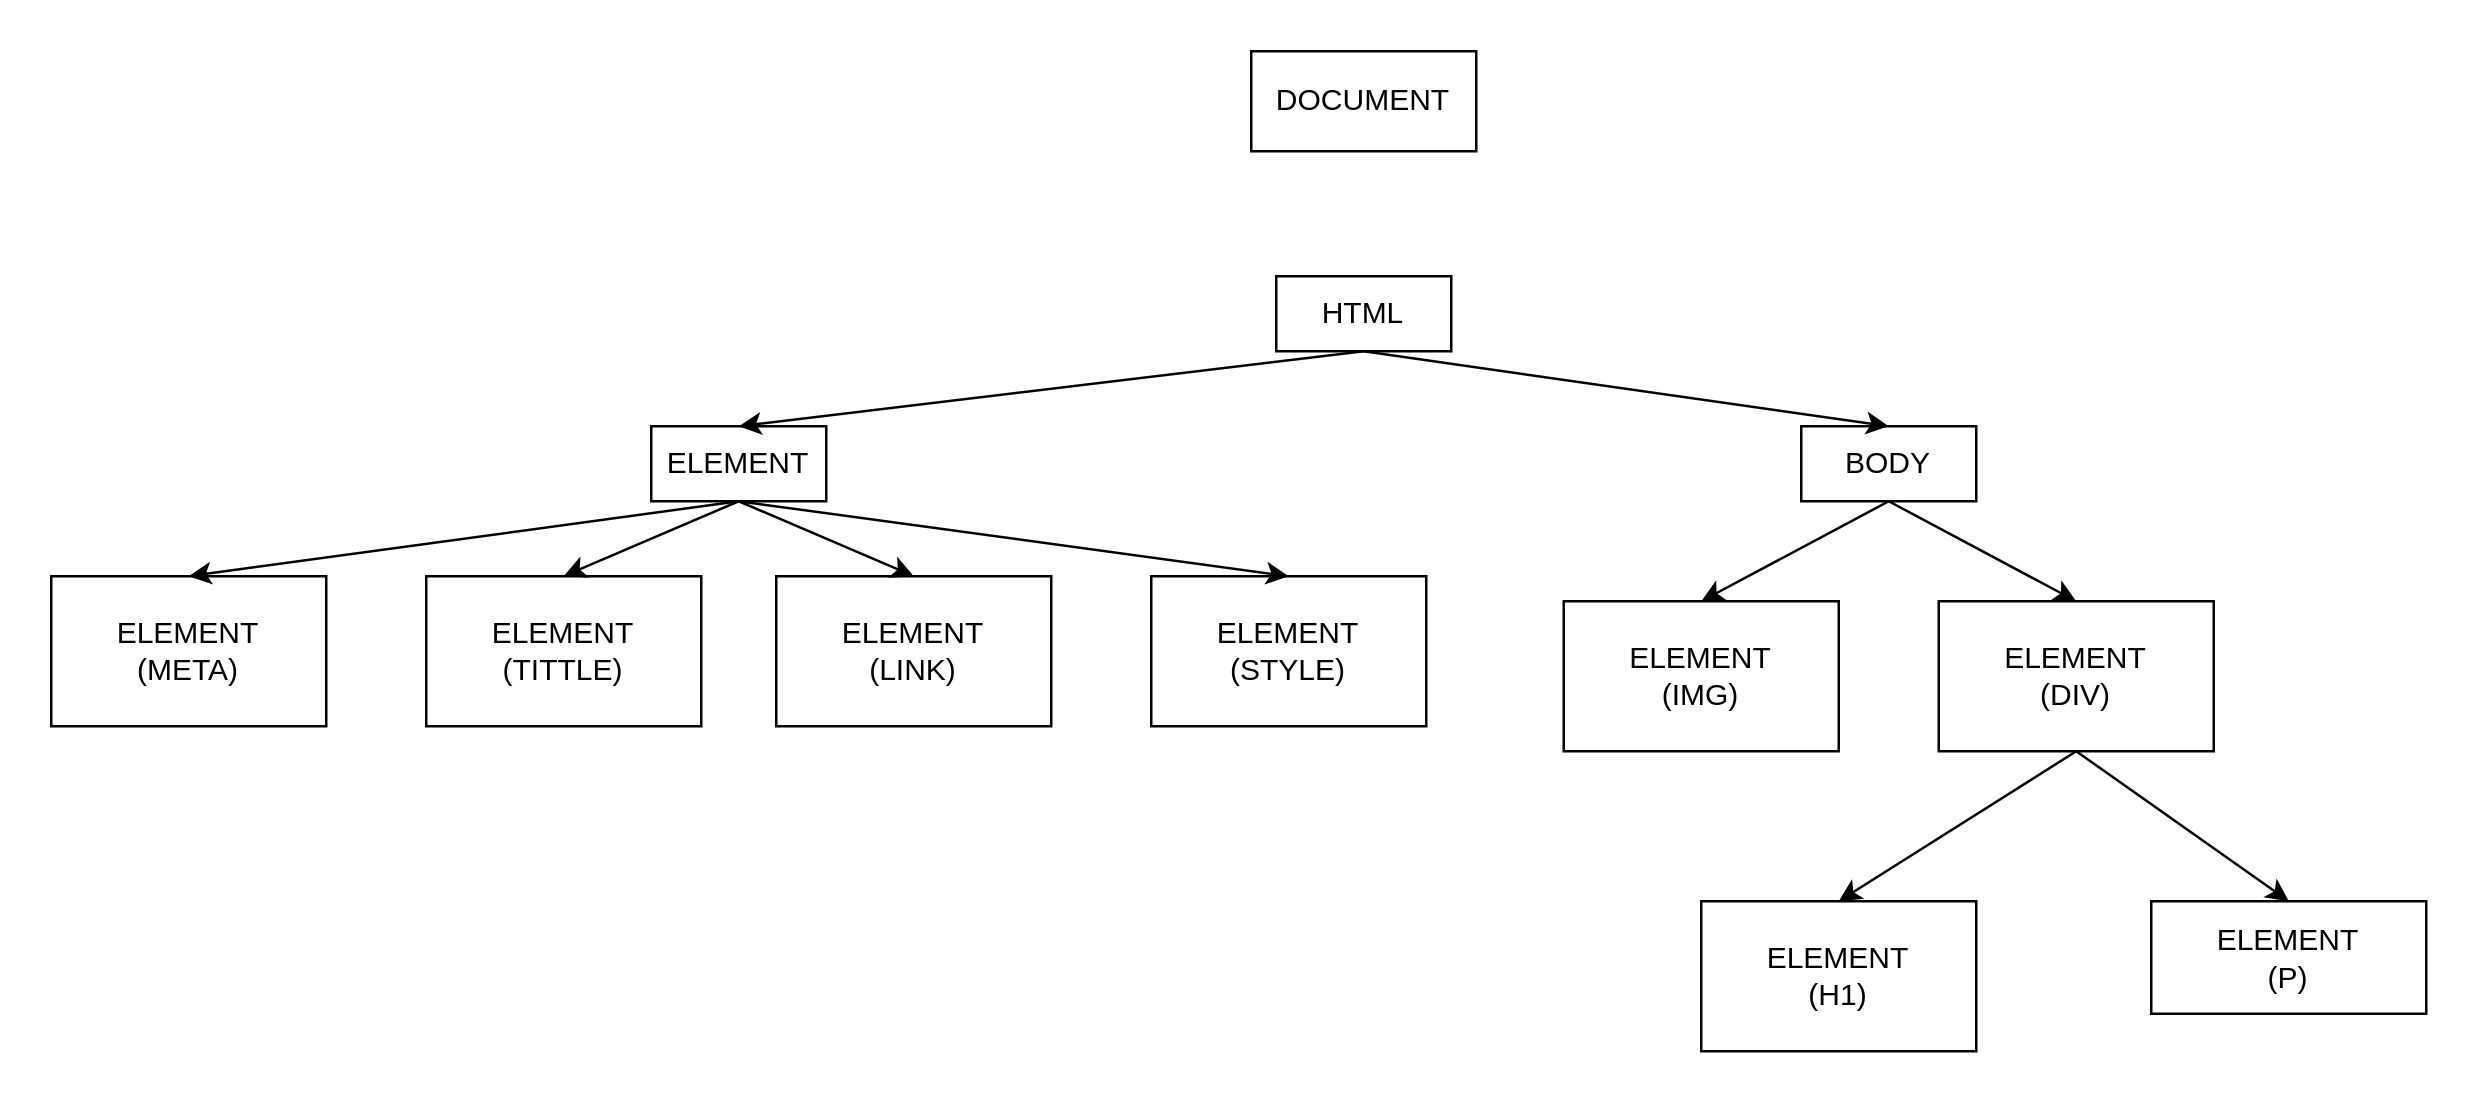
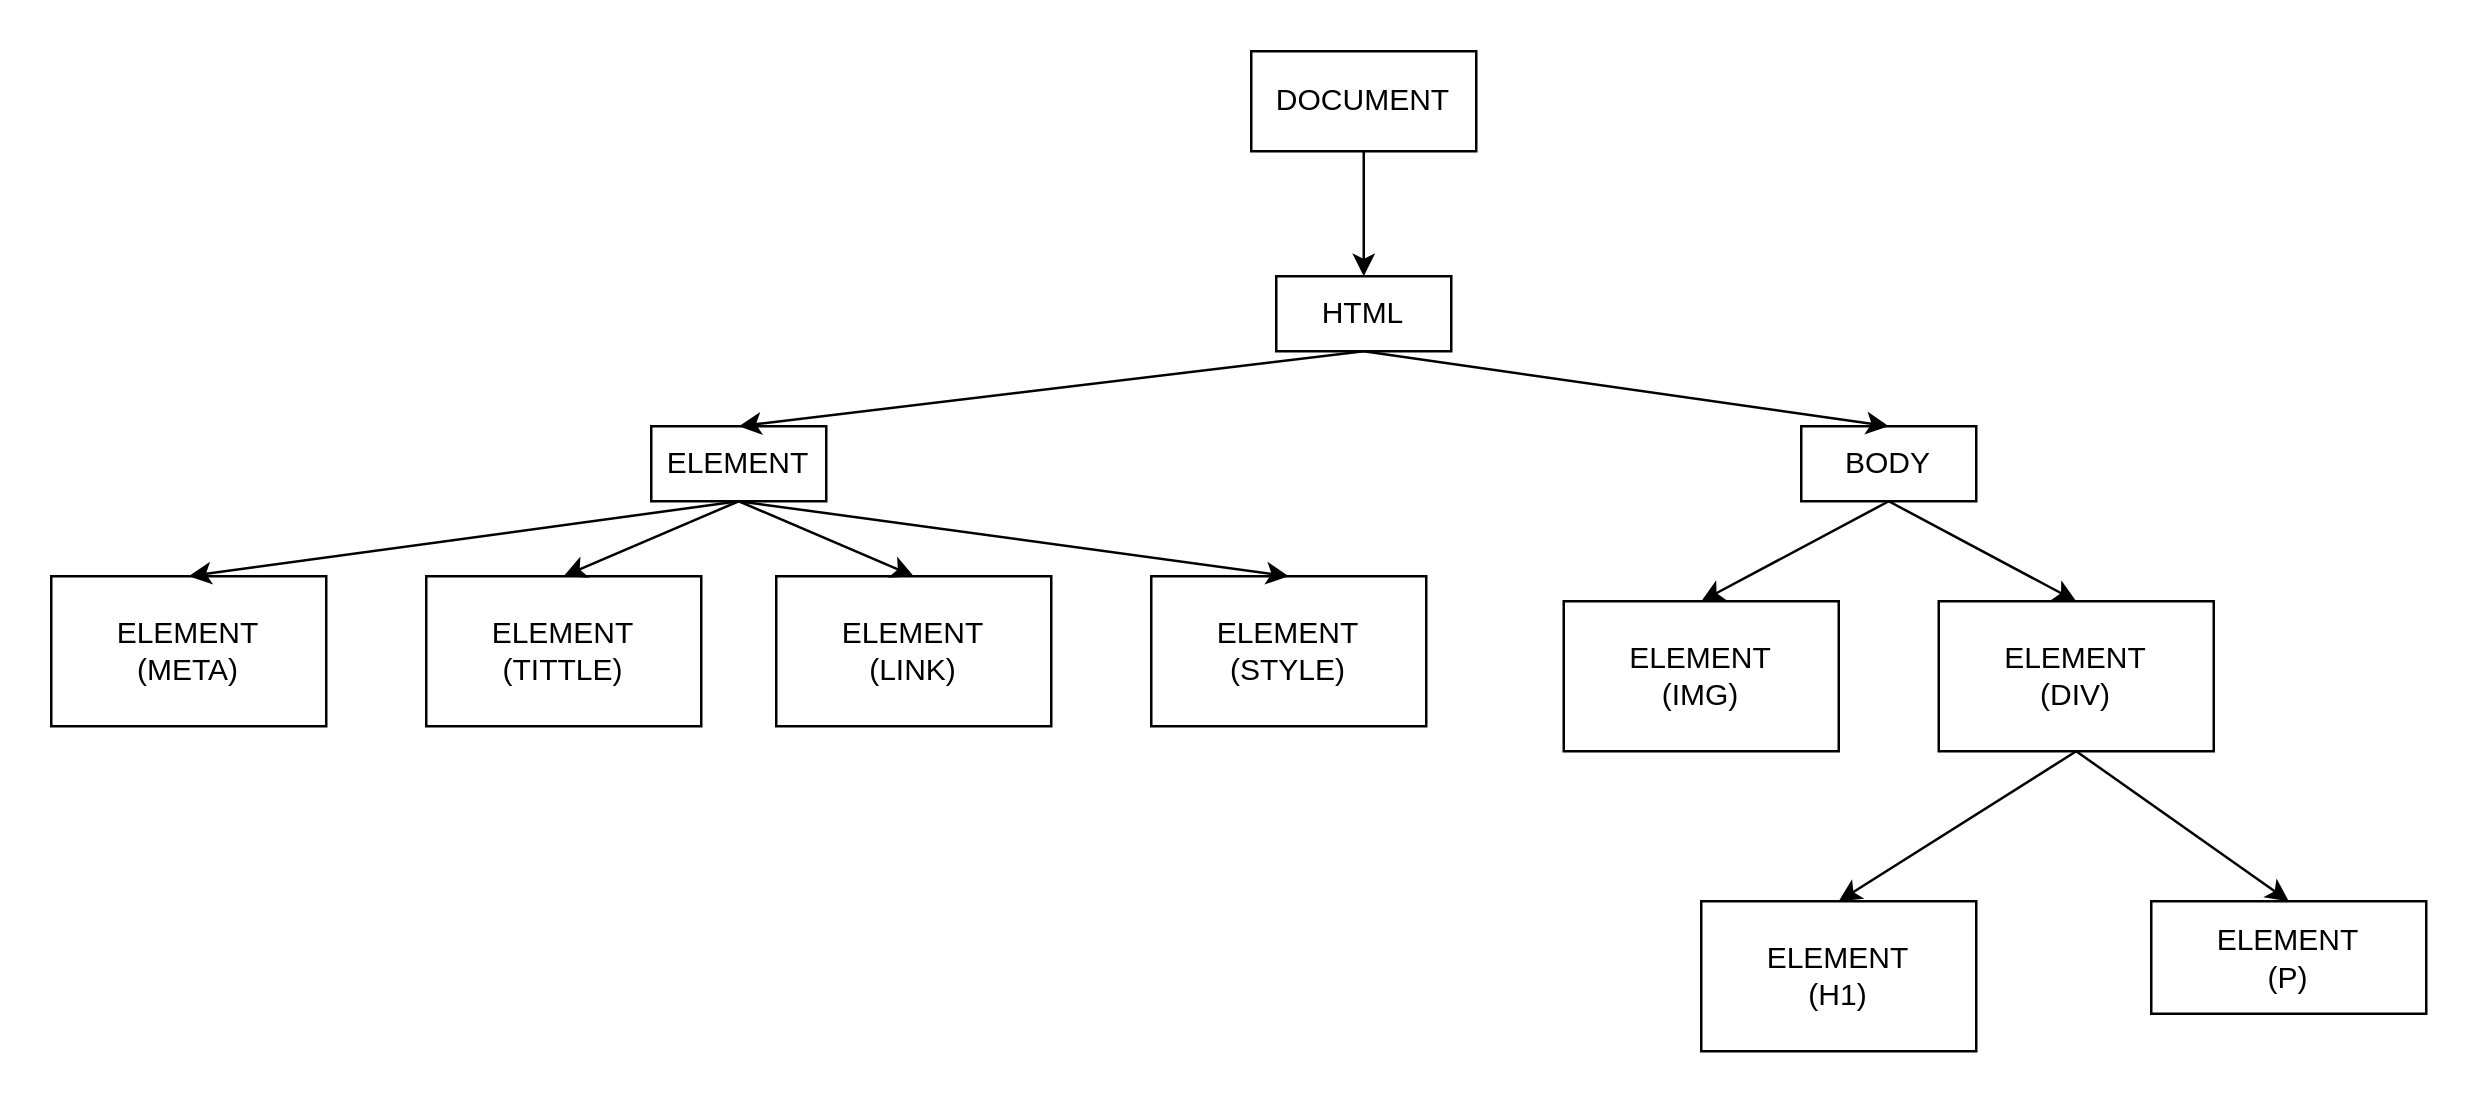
edge "DOCUMENT" -> "HTML": added
